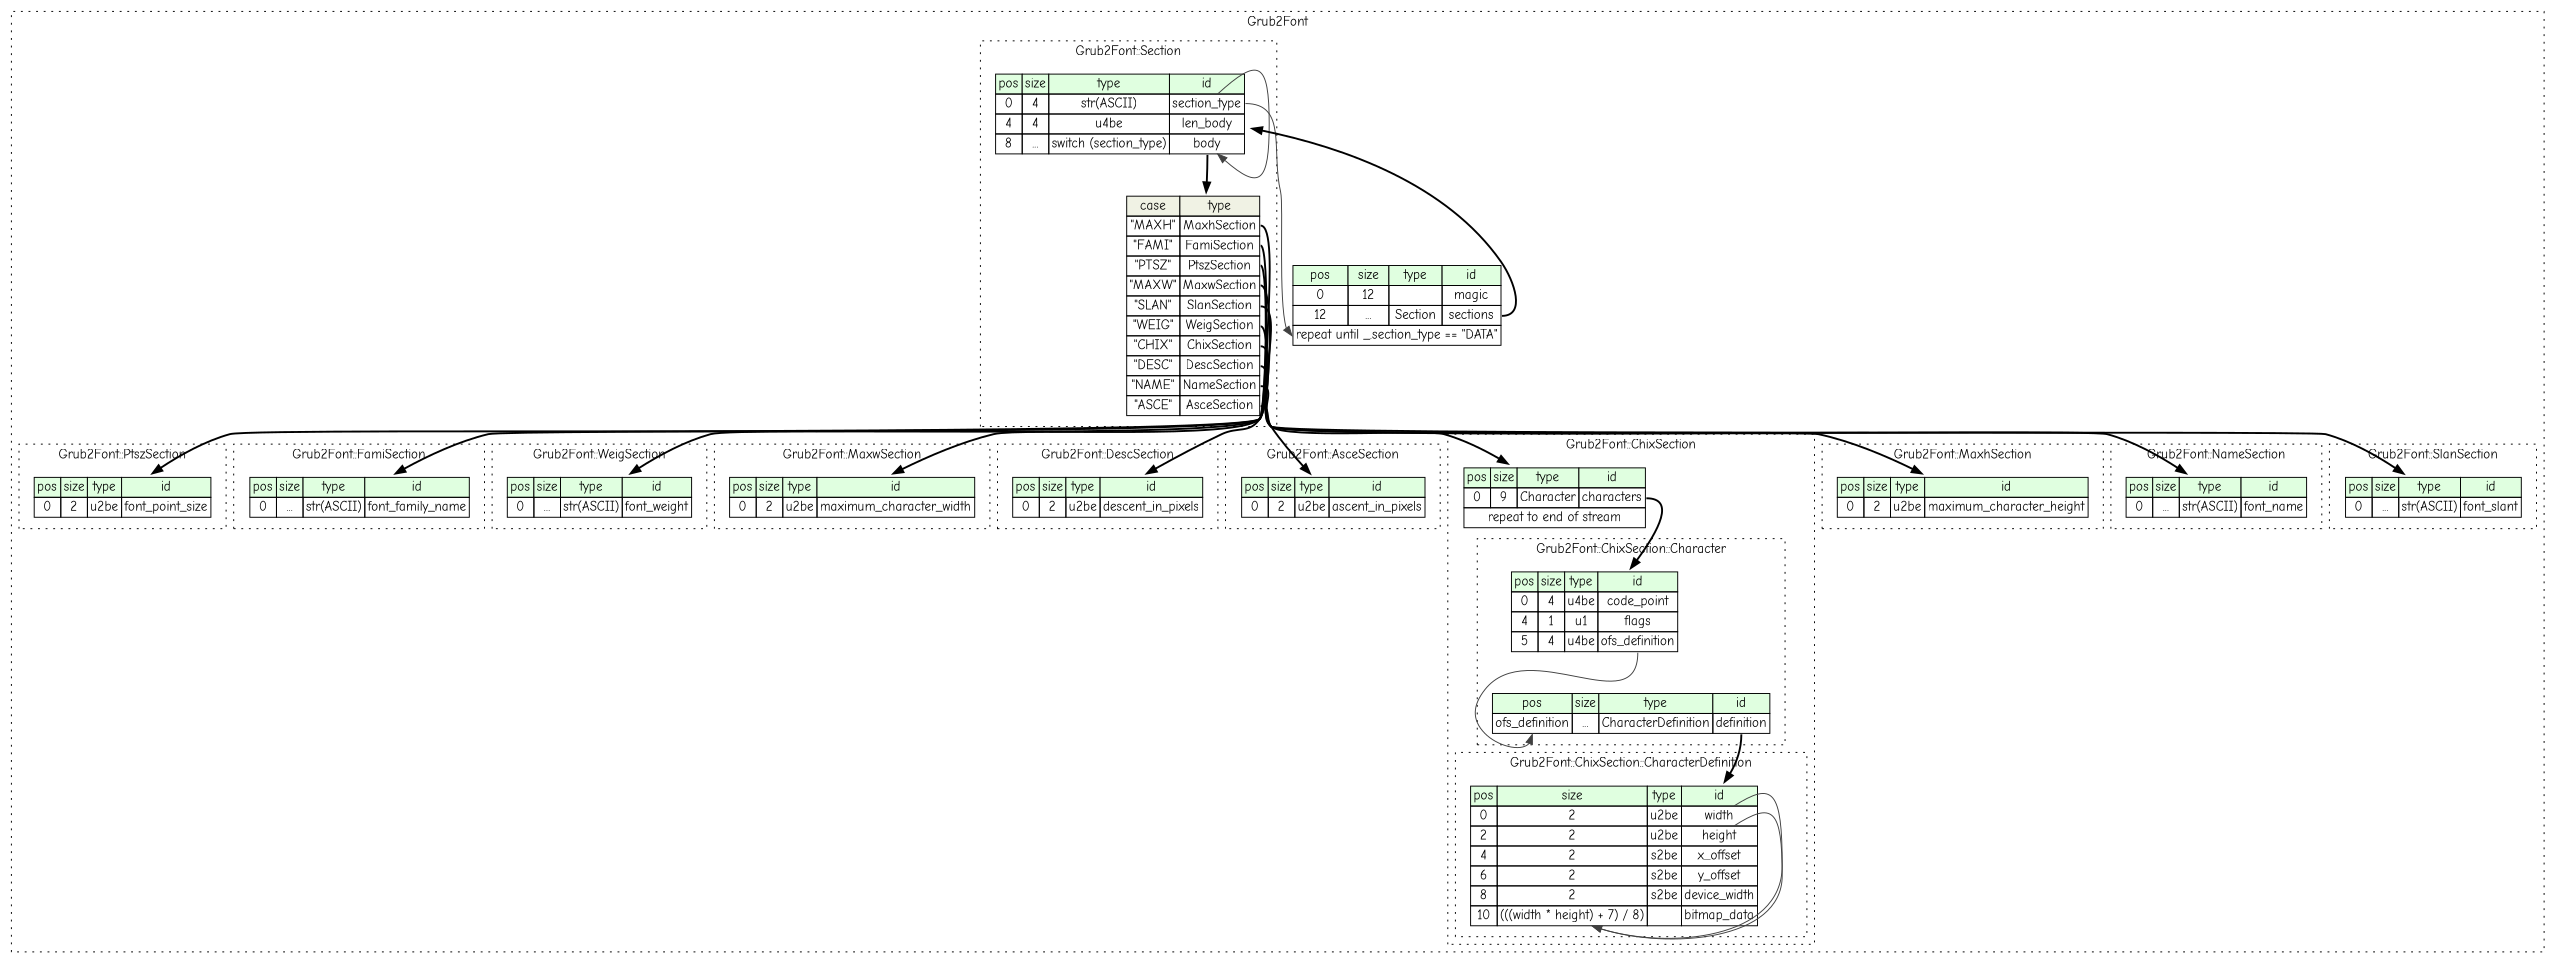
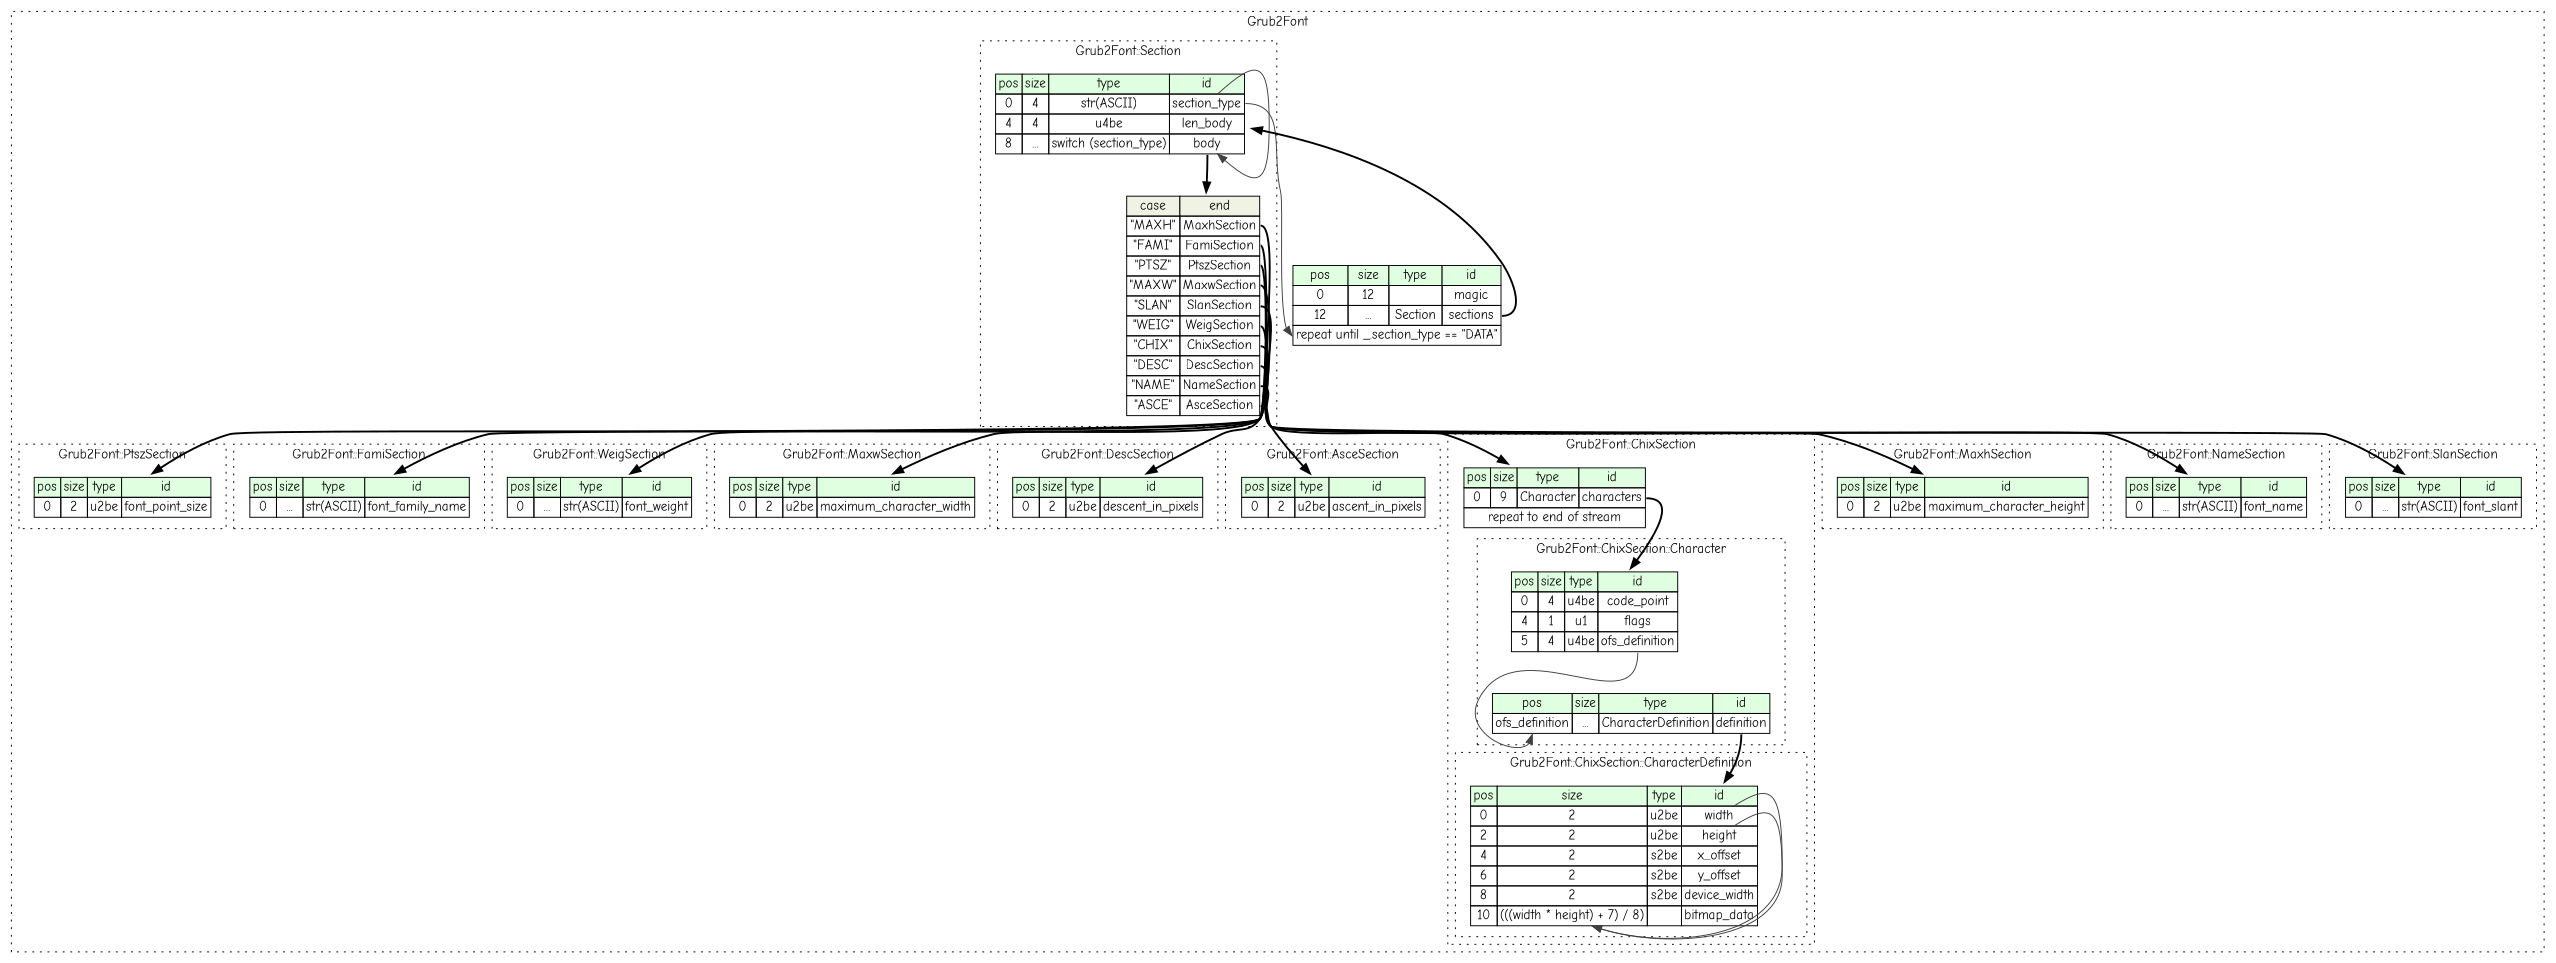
node "case": text "type" -> "end"
